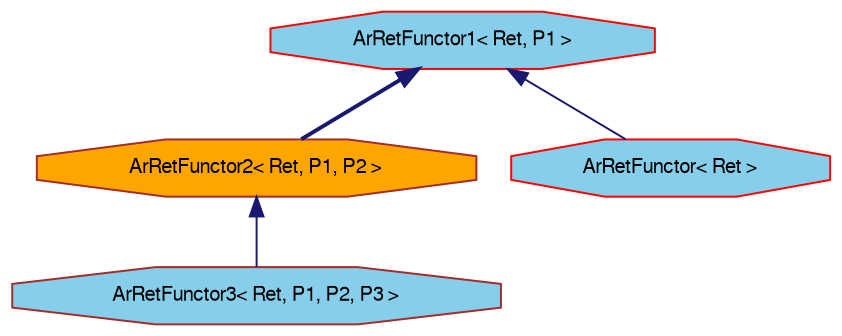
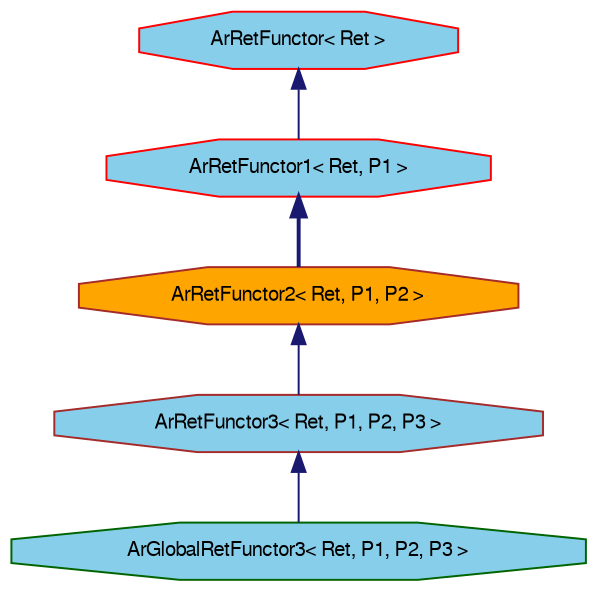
edge "ArRetFunctor< Ret >" -> "ArRetFunctor1< Ret, P1 >": reversed
node "ArGlobalRetFunctor3< Ret, P1, P2, P3 >": added
